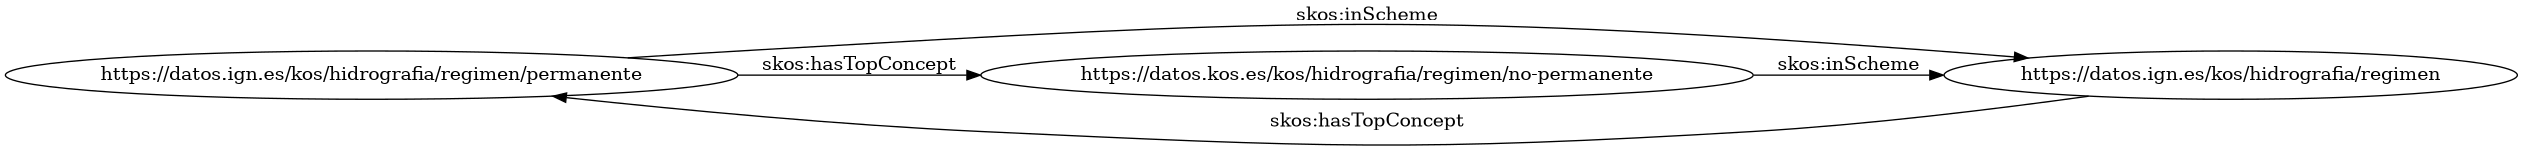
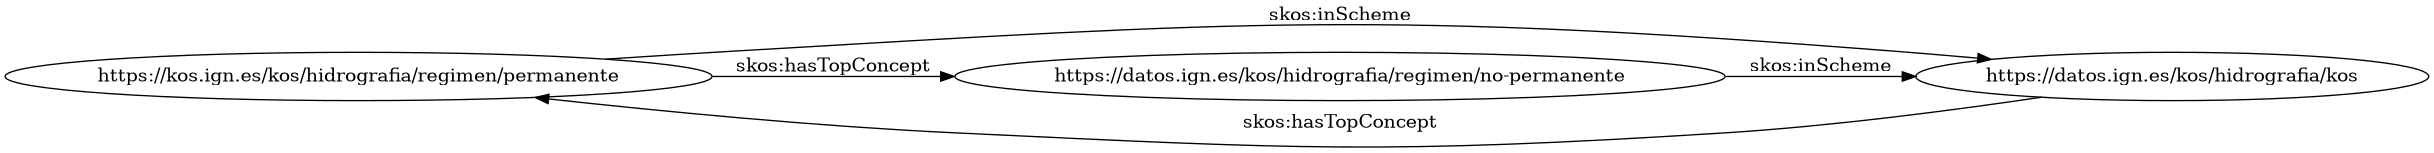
node "https://datos.ign.es/kos/hidrografia/regimen/permanente": label "https://datos.ign.es/kos/hidrografia/regimen/permanente" -> "https://kos.ign.es/kos/hidrografia/regimen/permanente"
node "https://datos.kos.es/kos/hidrografia/regimen/no-permanente": label "https://datos.kos.es/kos/hidrografia/regimen/no-permanente" -> "https://datos.ign.es/kos/hidrografia/regimen/no-permanente"
node "https://datos.ign.es/kos/hidrografia/regimen": label "https://datos.ign.es/kos/hidrografia/regimen" -> "https://datos.ign.es/kos/hidrografia/kos"
